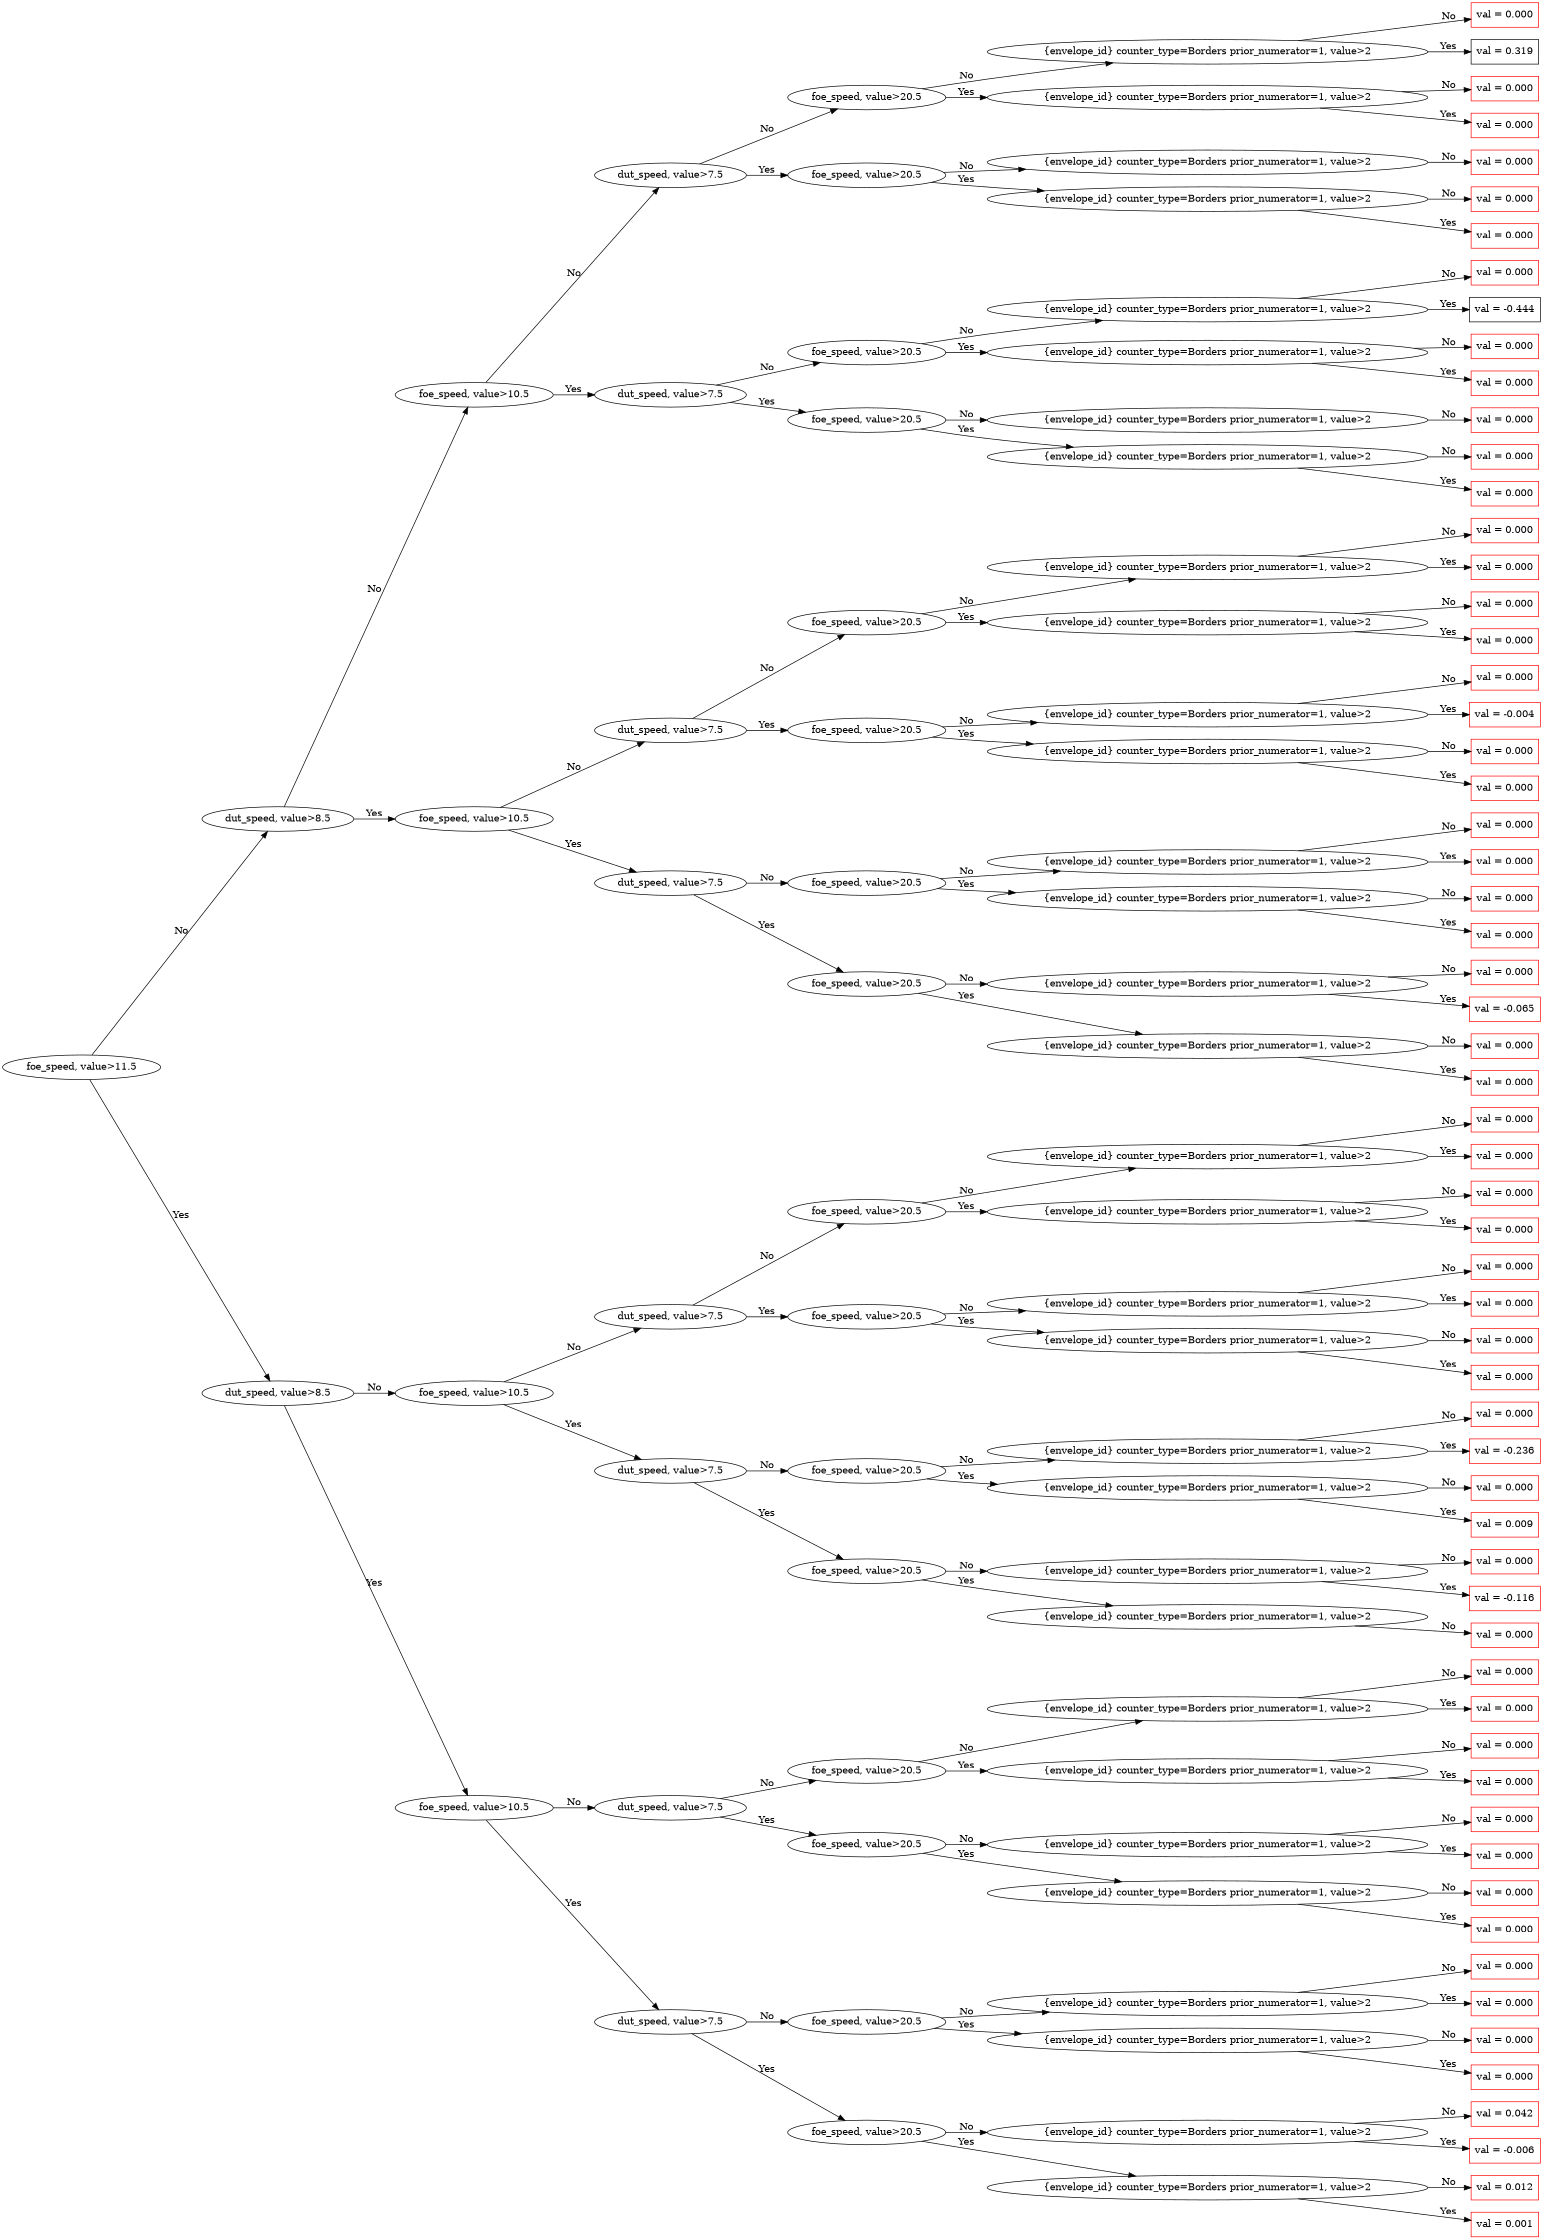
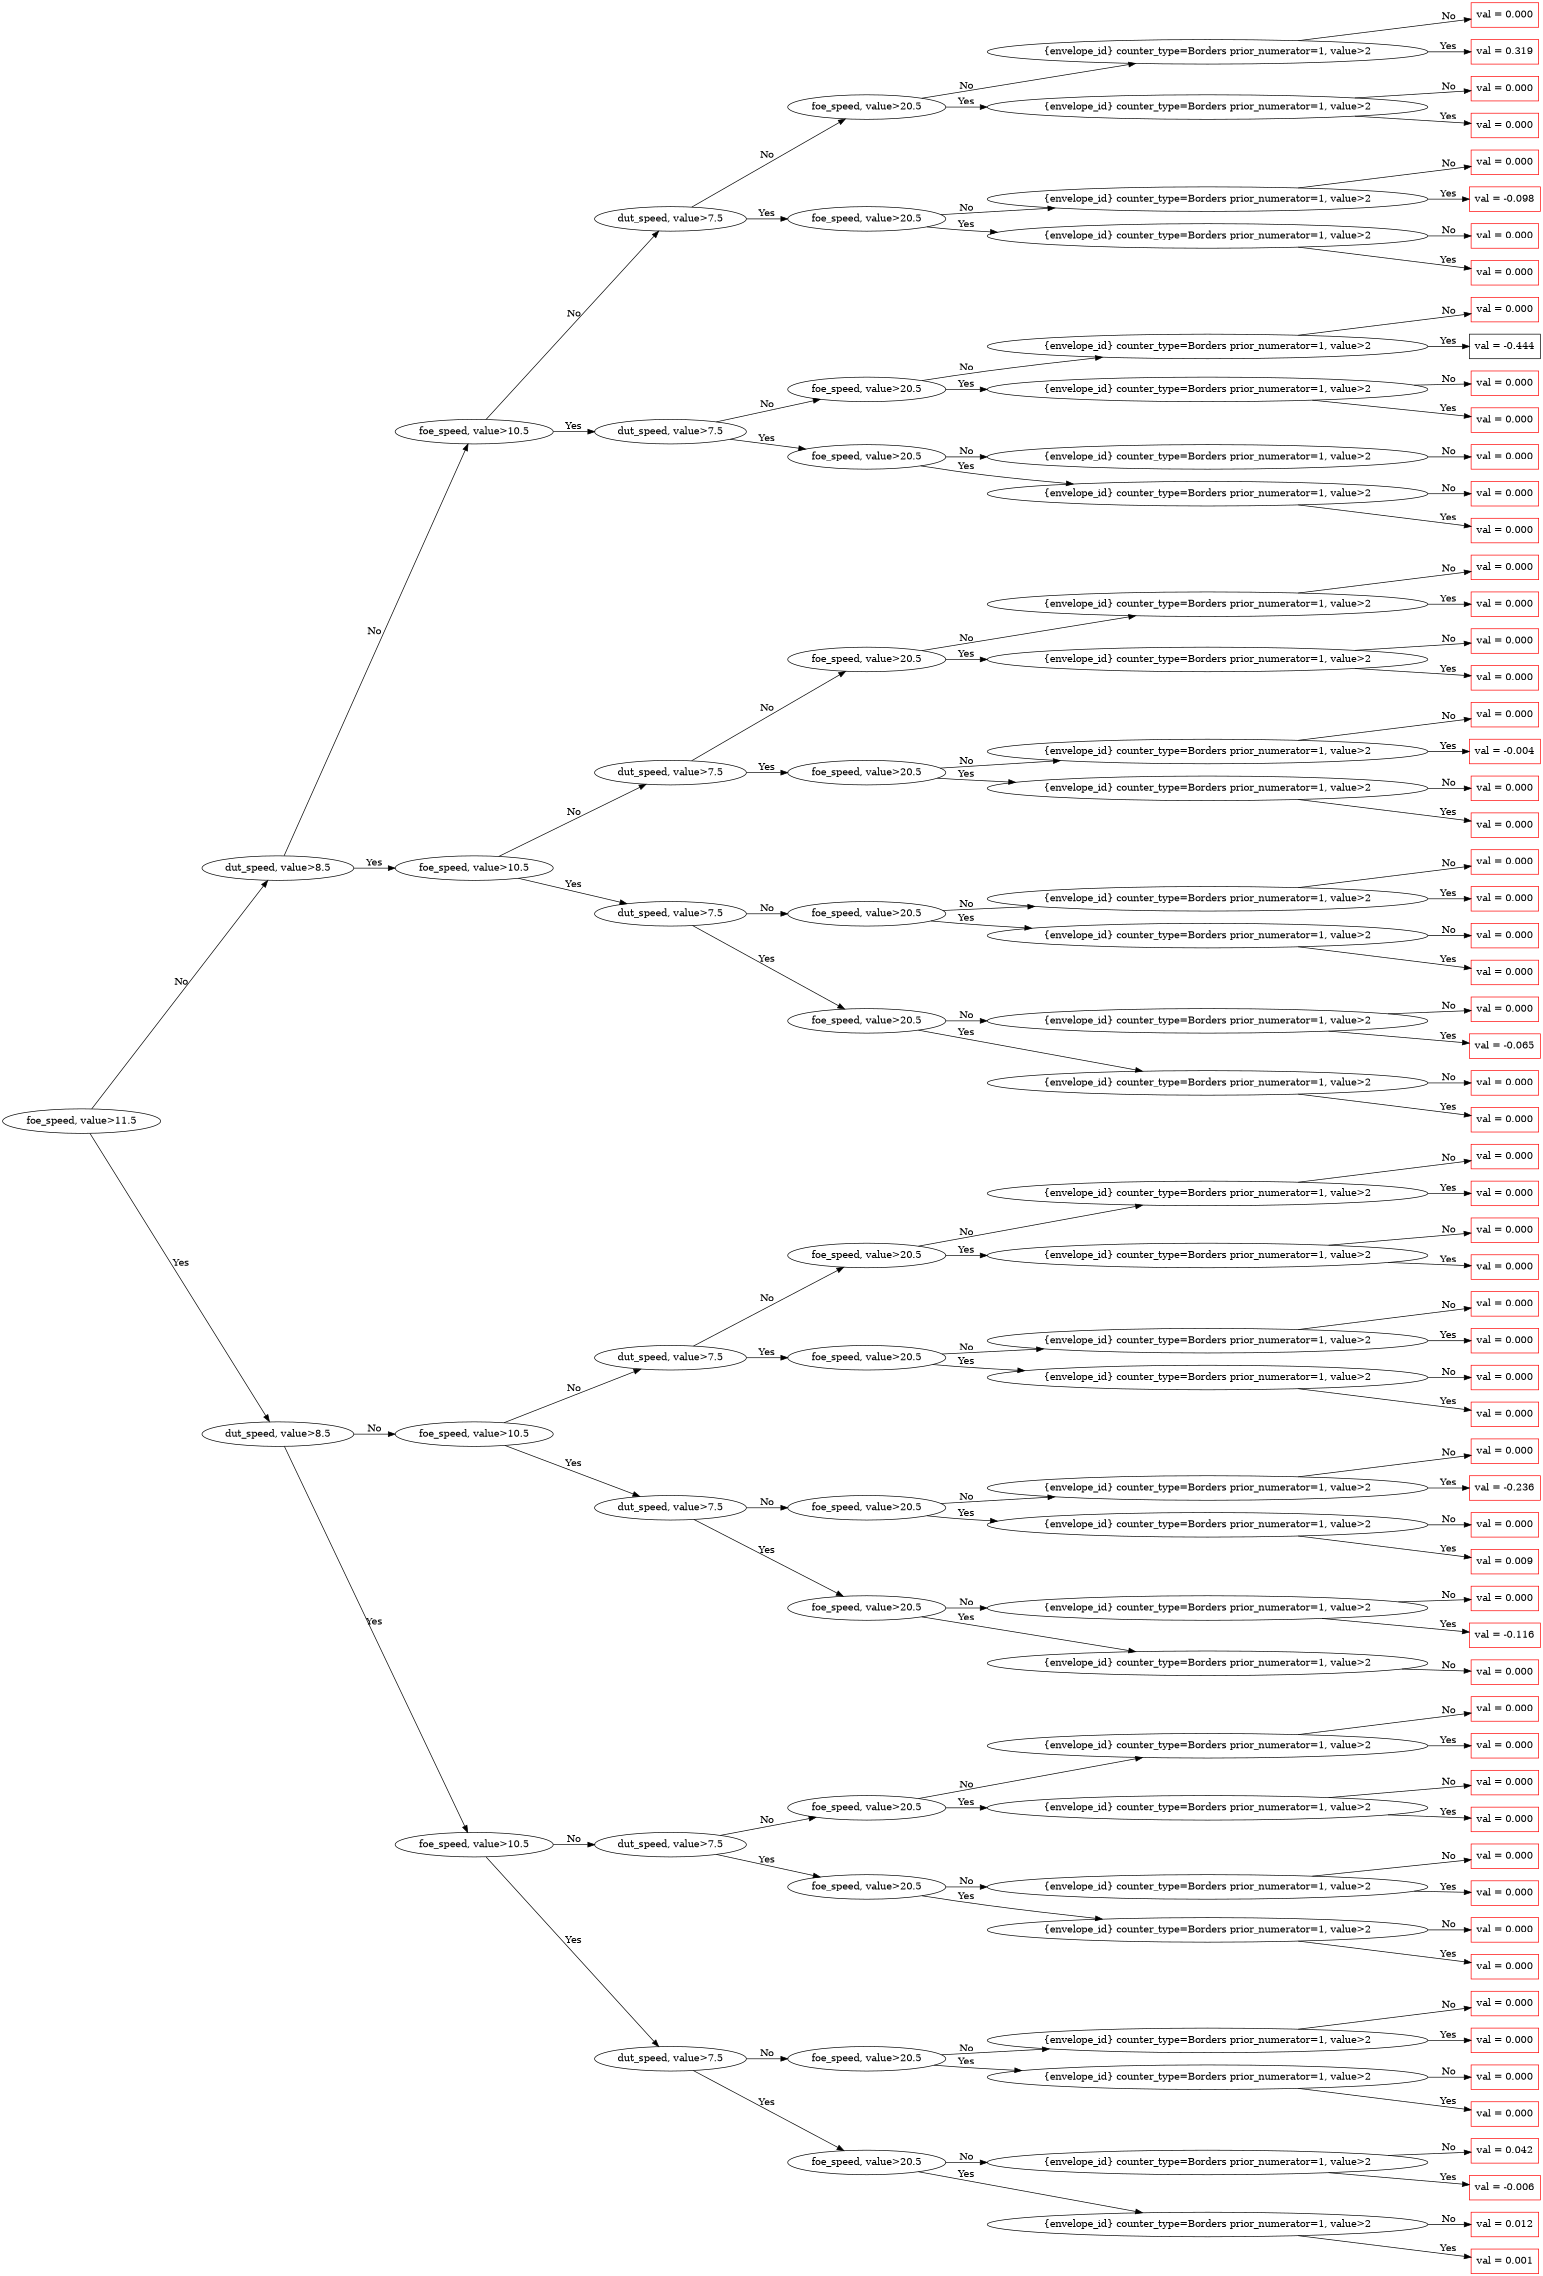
node "val = 0.319": color black -> red
node "val = -0.098": added
